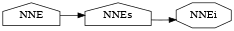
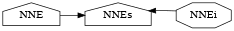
edge "NNEs" -> "NNEi": reversed
